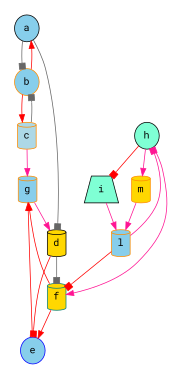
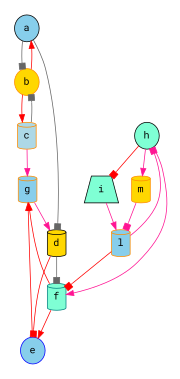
node "b": fillcolor skyblue -> gold
edge "m" -> "l": arrowhead normal -> box
node "f": fillcolor gold -> aquamarine
